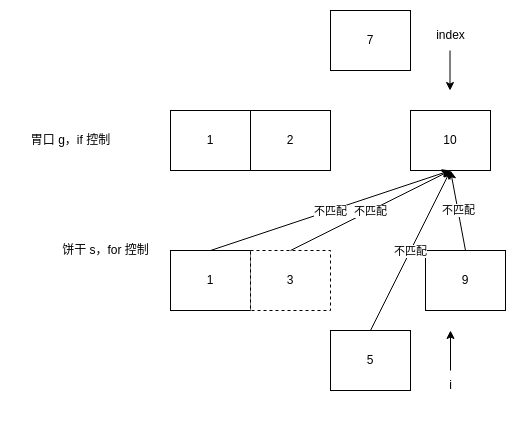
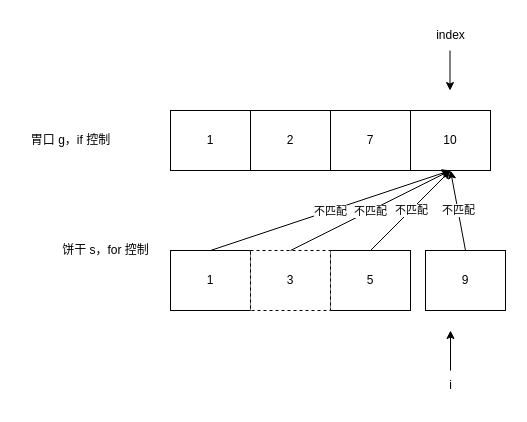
node "7": moved (371, 41) -> (371, 141)
node "5": moved (371, 361) -> (371, 281)
